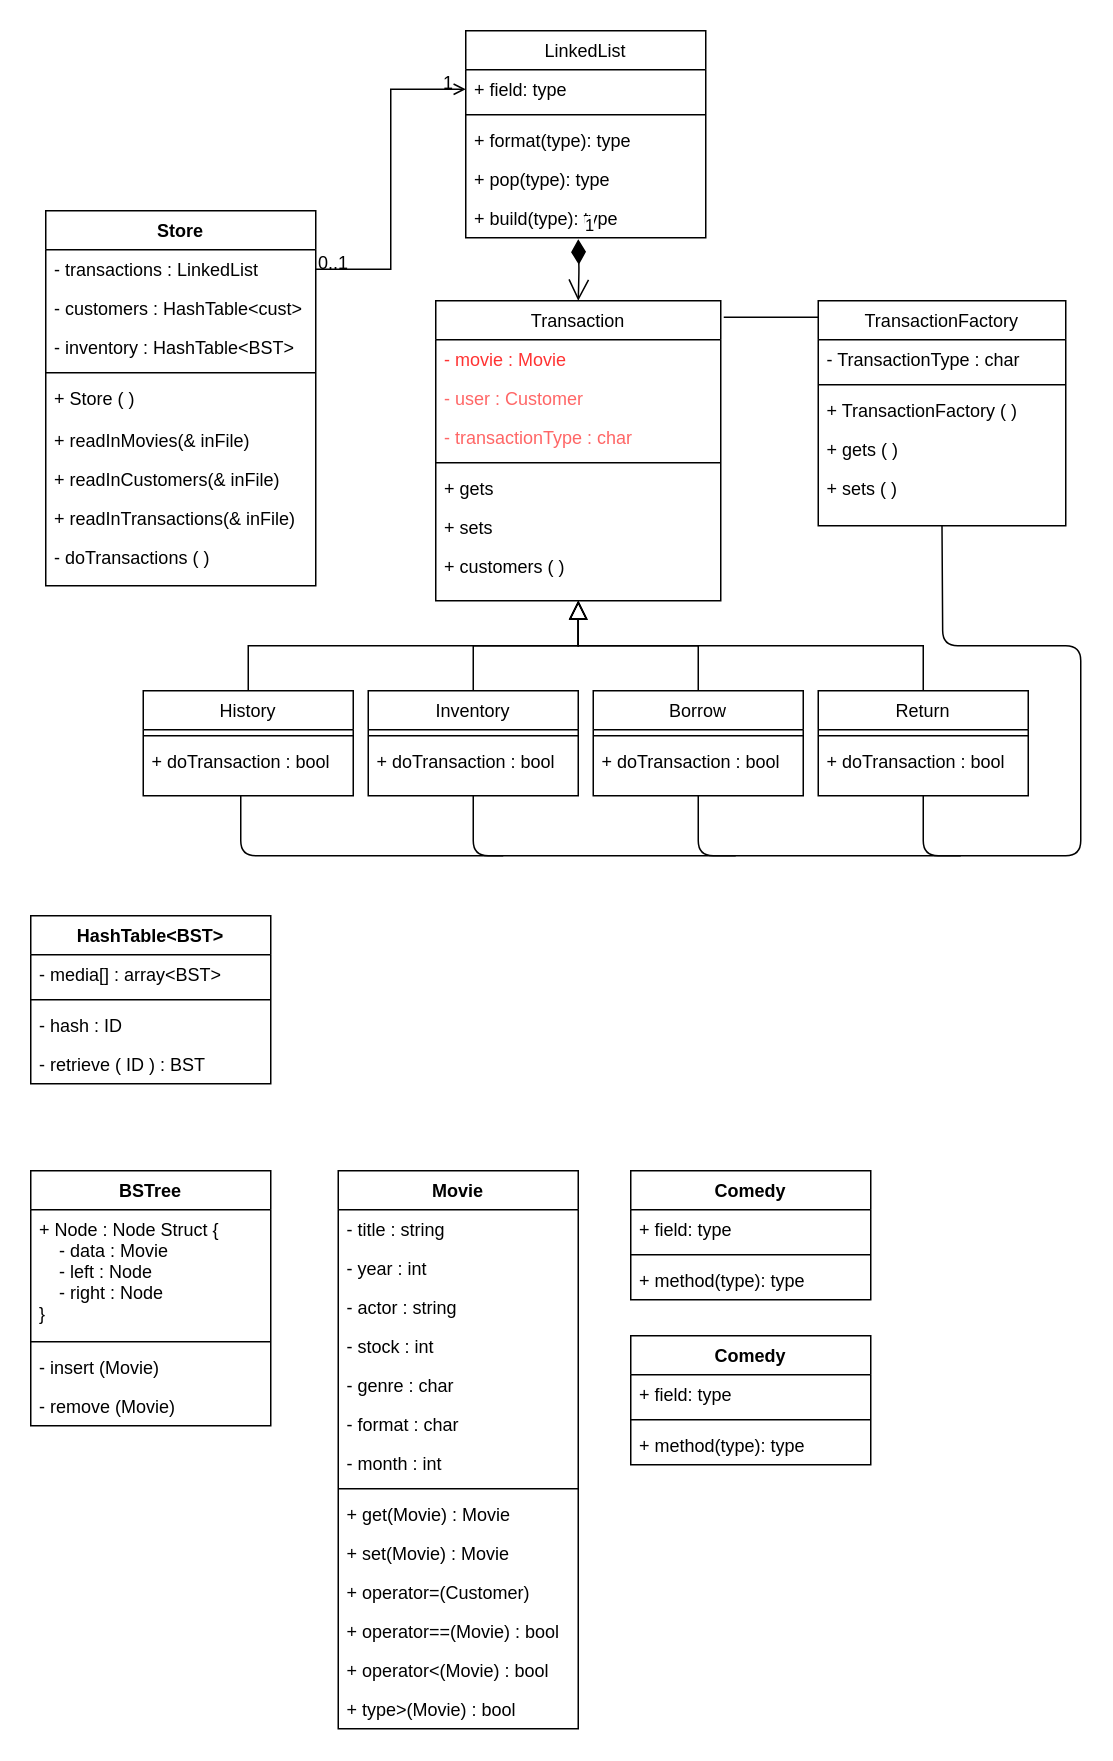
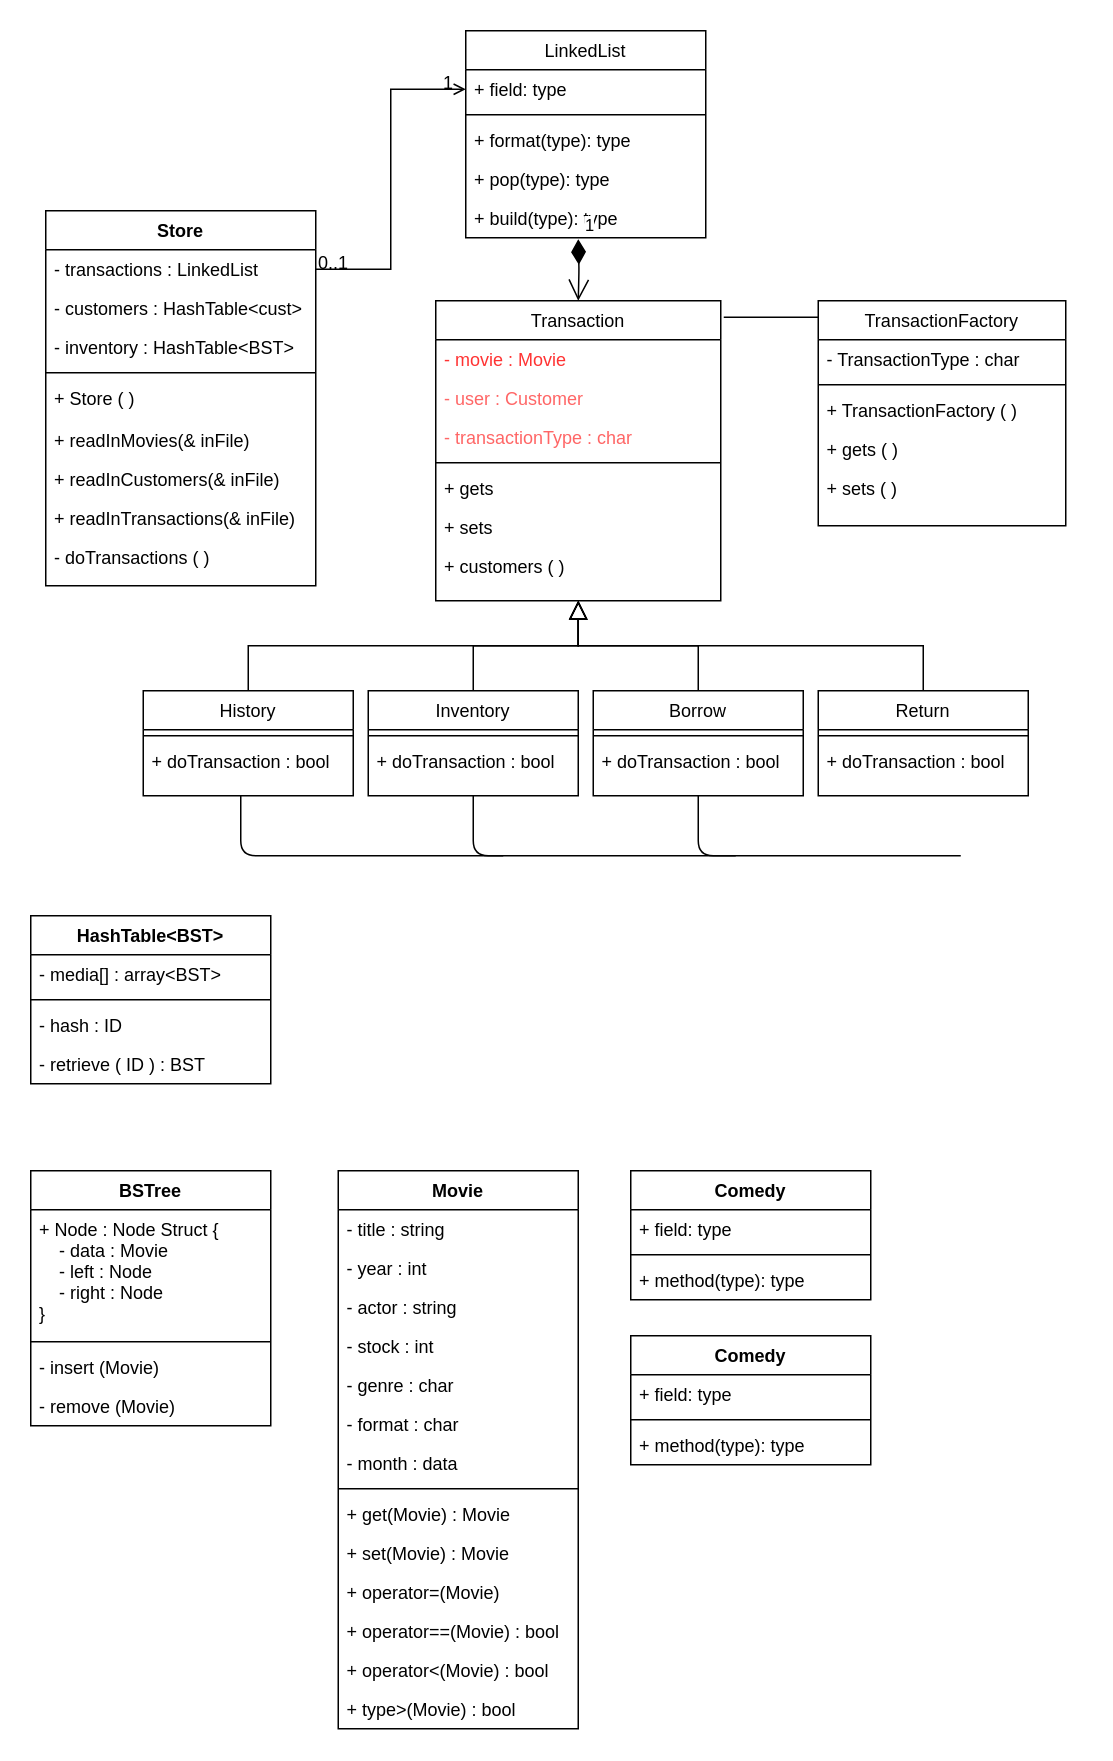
edge "TransactionFactory" -- "Return": removed
node "- month : int": label "- month : int" -> "- month : data"
node "+ operator=(Customer)": label "+ operator=(Customer)" -> "+ operator=(Movie)"
